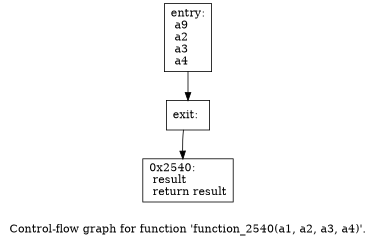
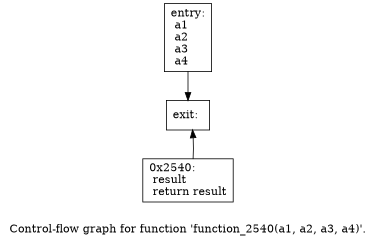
node "entry:": text "a9" -> "a1"
edge "exit:" -> "0x2540:": reversed
